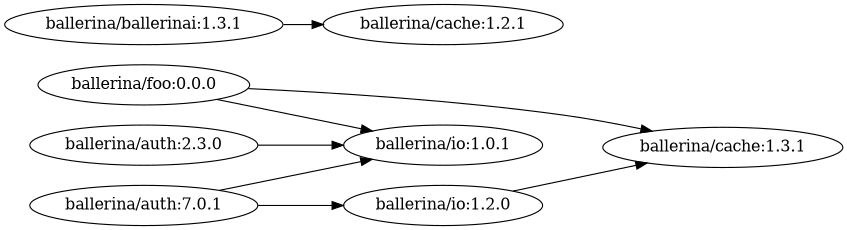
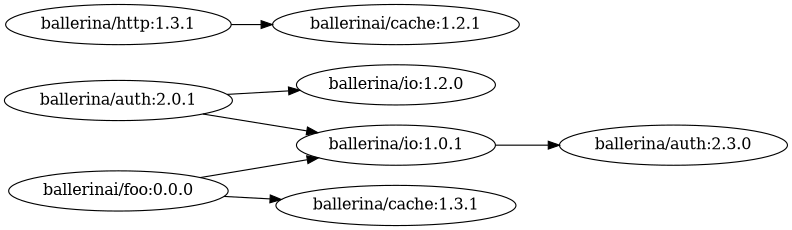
node "ballerina/ballerinai:1.3.1": label "ballerina/ballerinai:1.3.1" -> "ballerina/http:1.3.1"
node "ballerina/cache:1.2.1": label "ballerina/cache:1.2.1" -> "ballerinai/cache:1.2.1"
node "ballerina/foo:0.0.0": label "ballerina/foo:0.0.0" -> "ballerinai/foo:0.0.0"
edge "ballerina/auth:2.3.0" -> "ballerina/io:1.0.1": reversed
edge "ballerina/io:1.2.0" -> "ballerina/cache:1.3.1": removed
node "ballerina/auth:7.0.1": label "ballerina/auth:7.0.1" -> "ballerina/auth:2.0.1"
